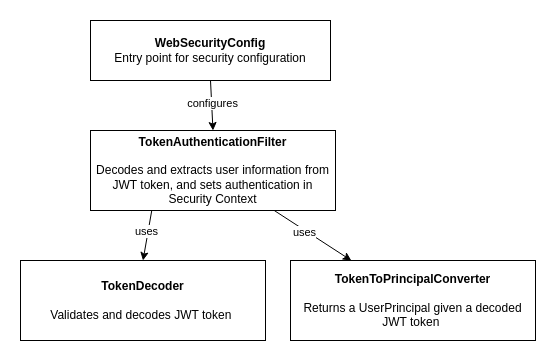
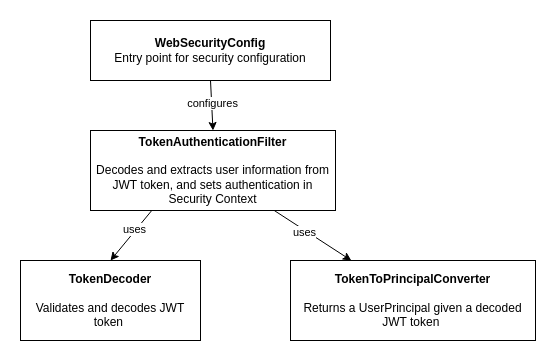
node "TokenDecoder Validates and decodes JWT token": size 245x80 -> 180x80
